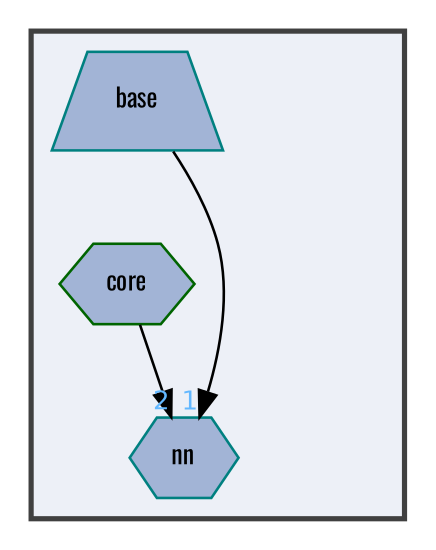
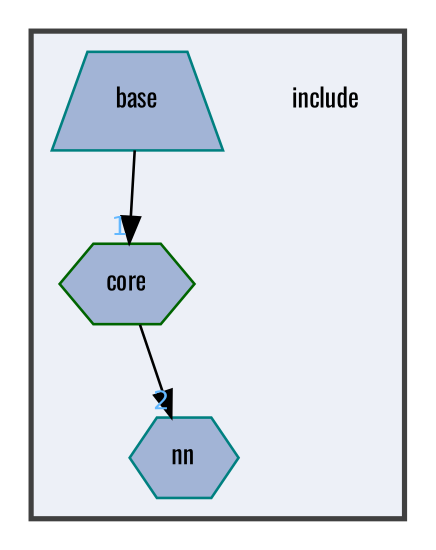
node "include": added
edge "base" -> "nn": now "base" -> "core"
